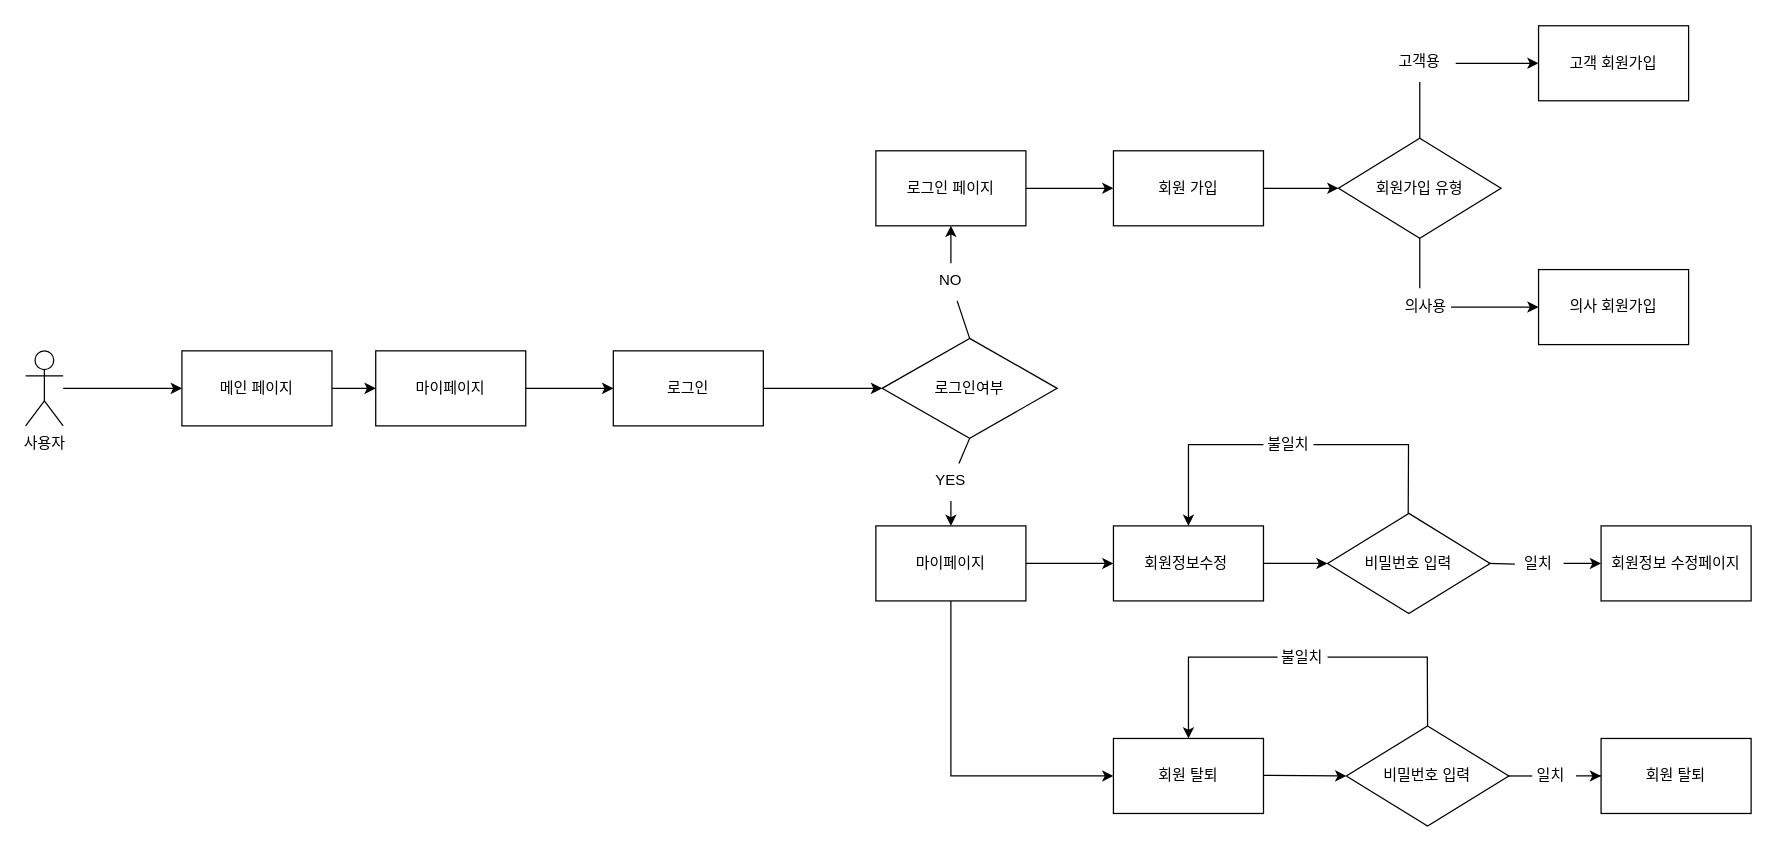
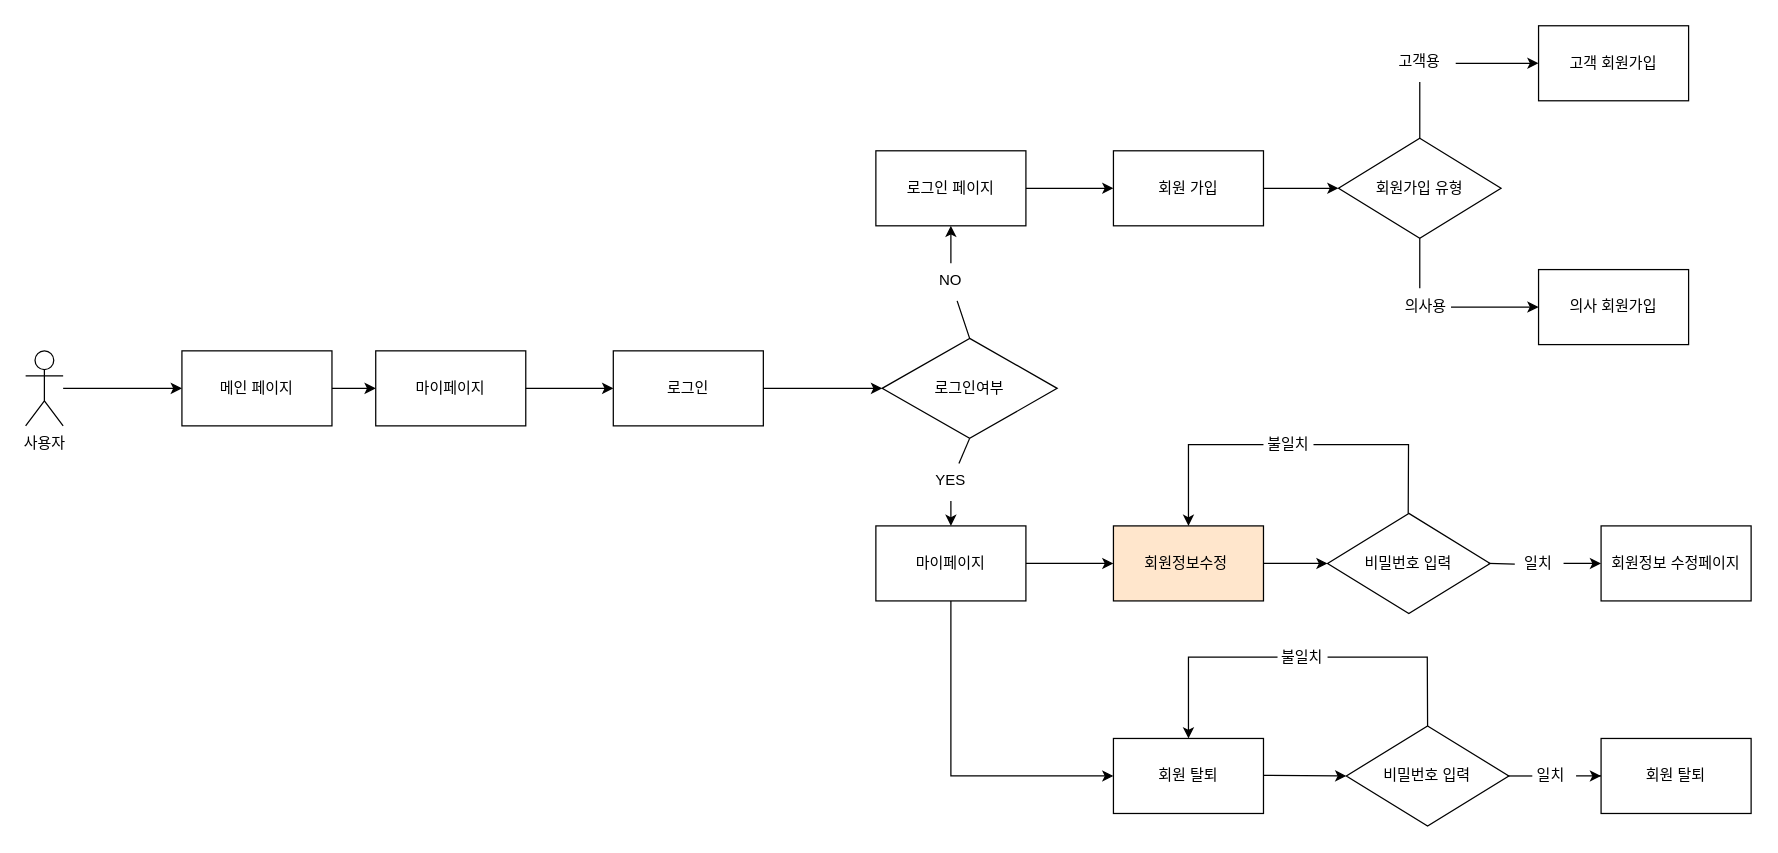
node "회원정보수정": fillcolor #ffffff -> #ffe6cc
